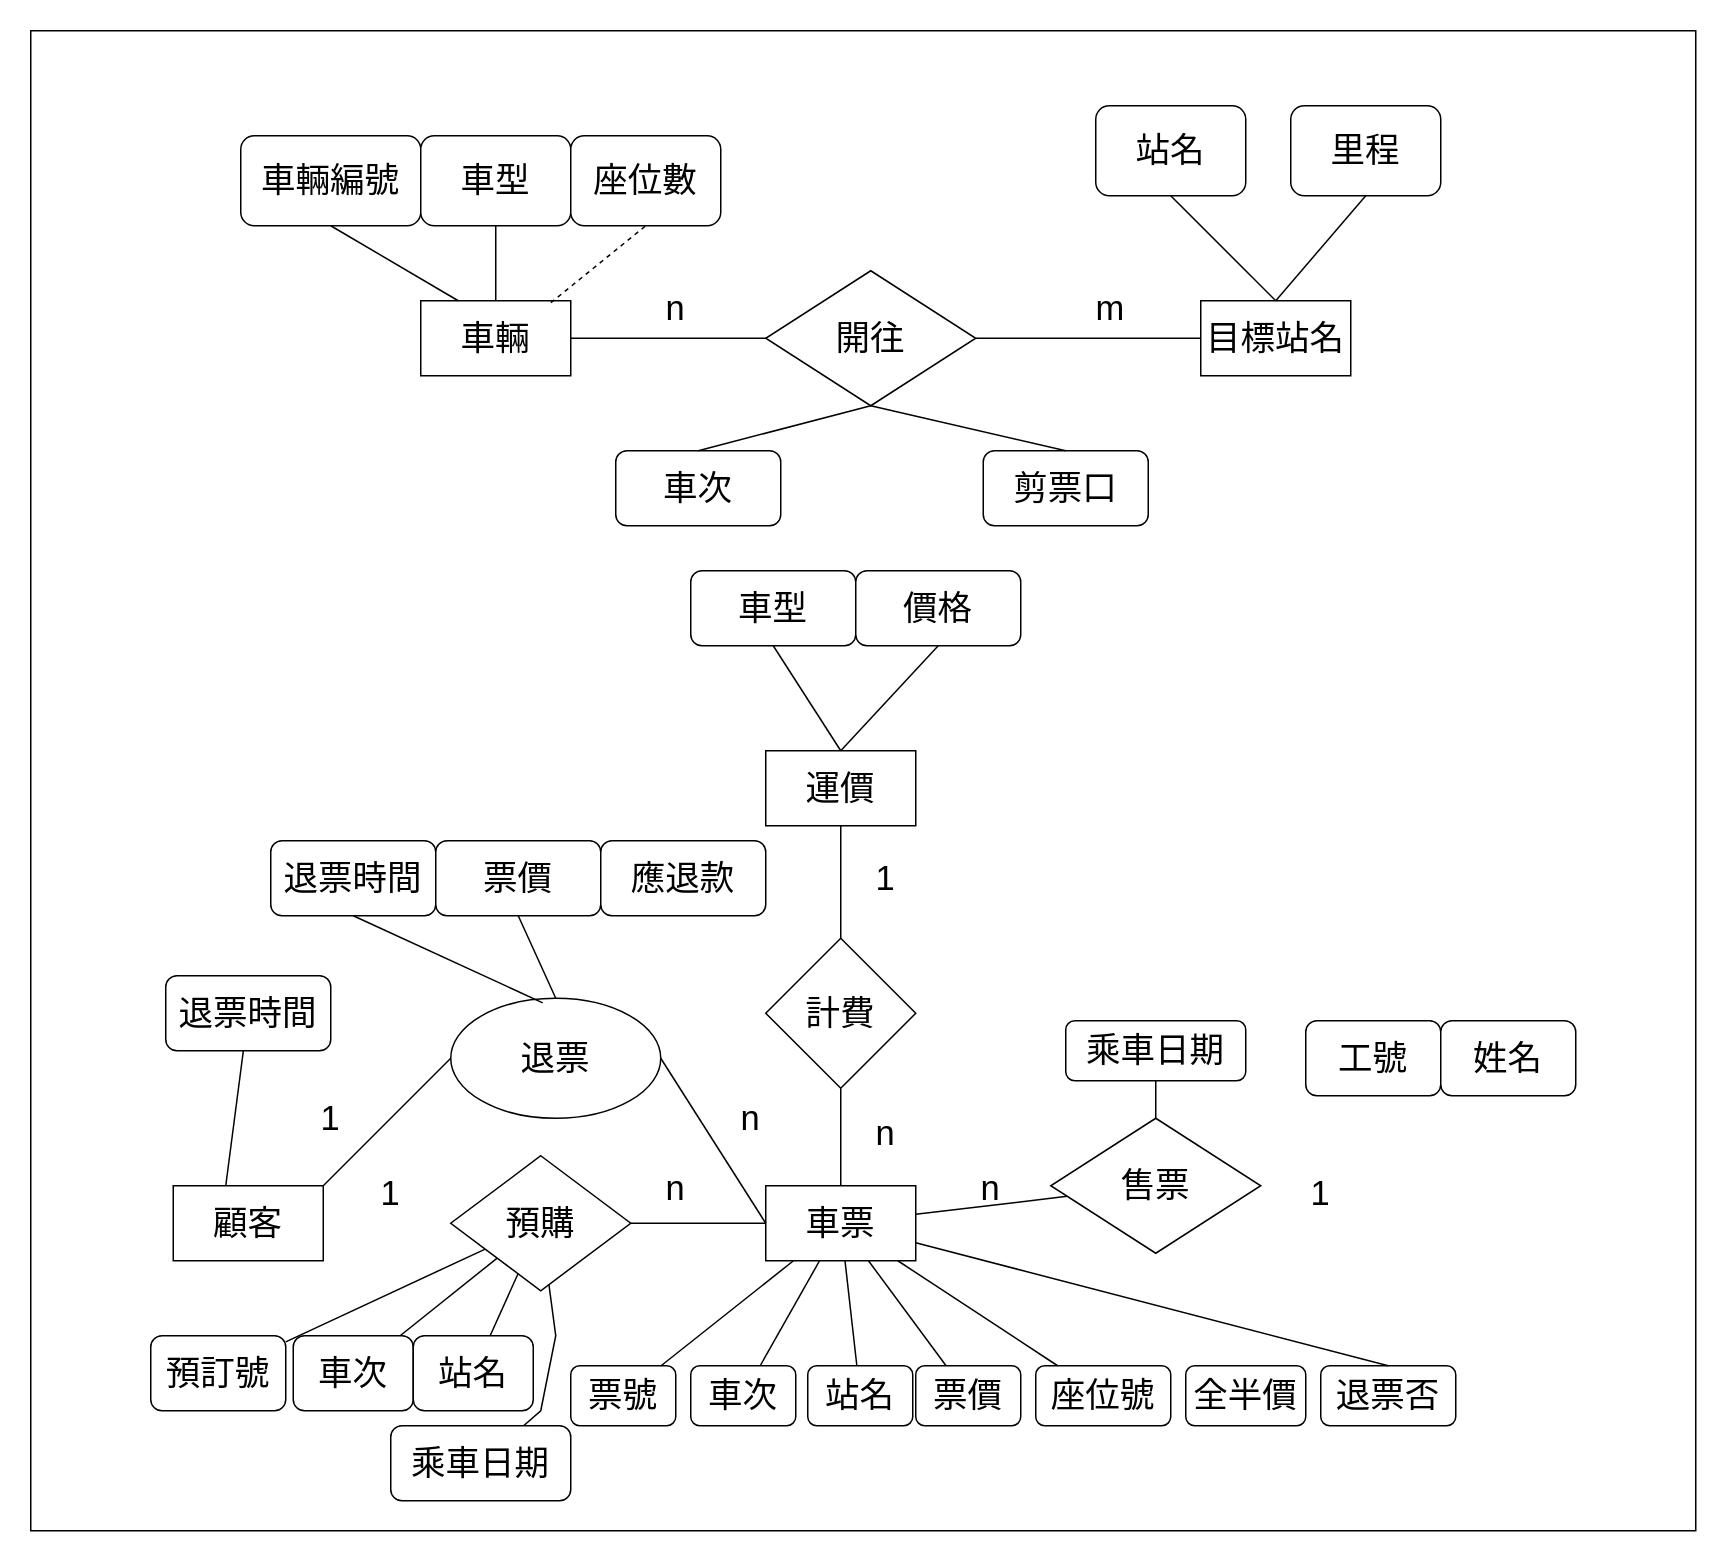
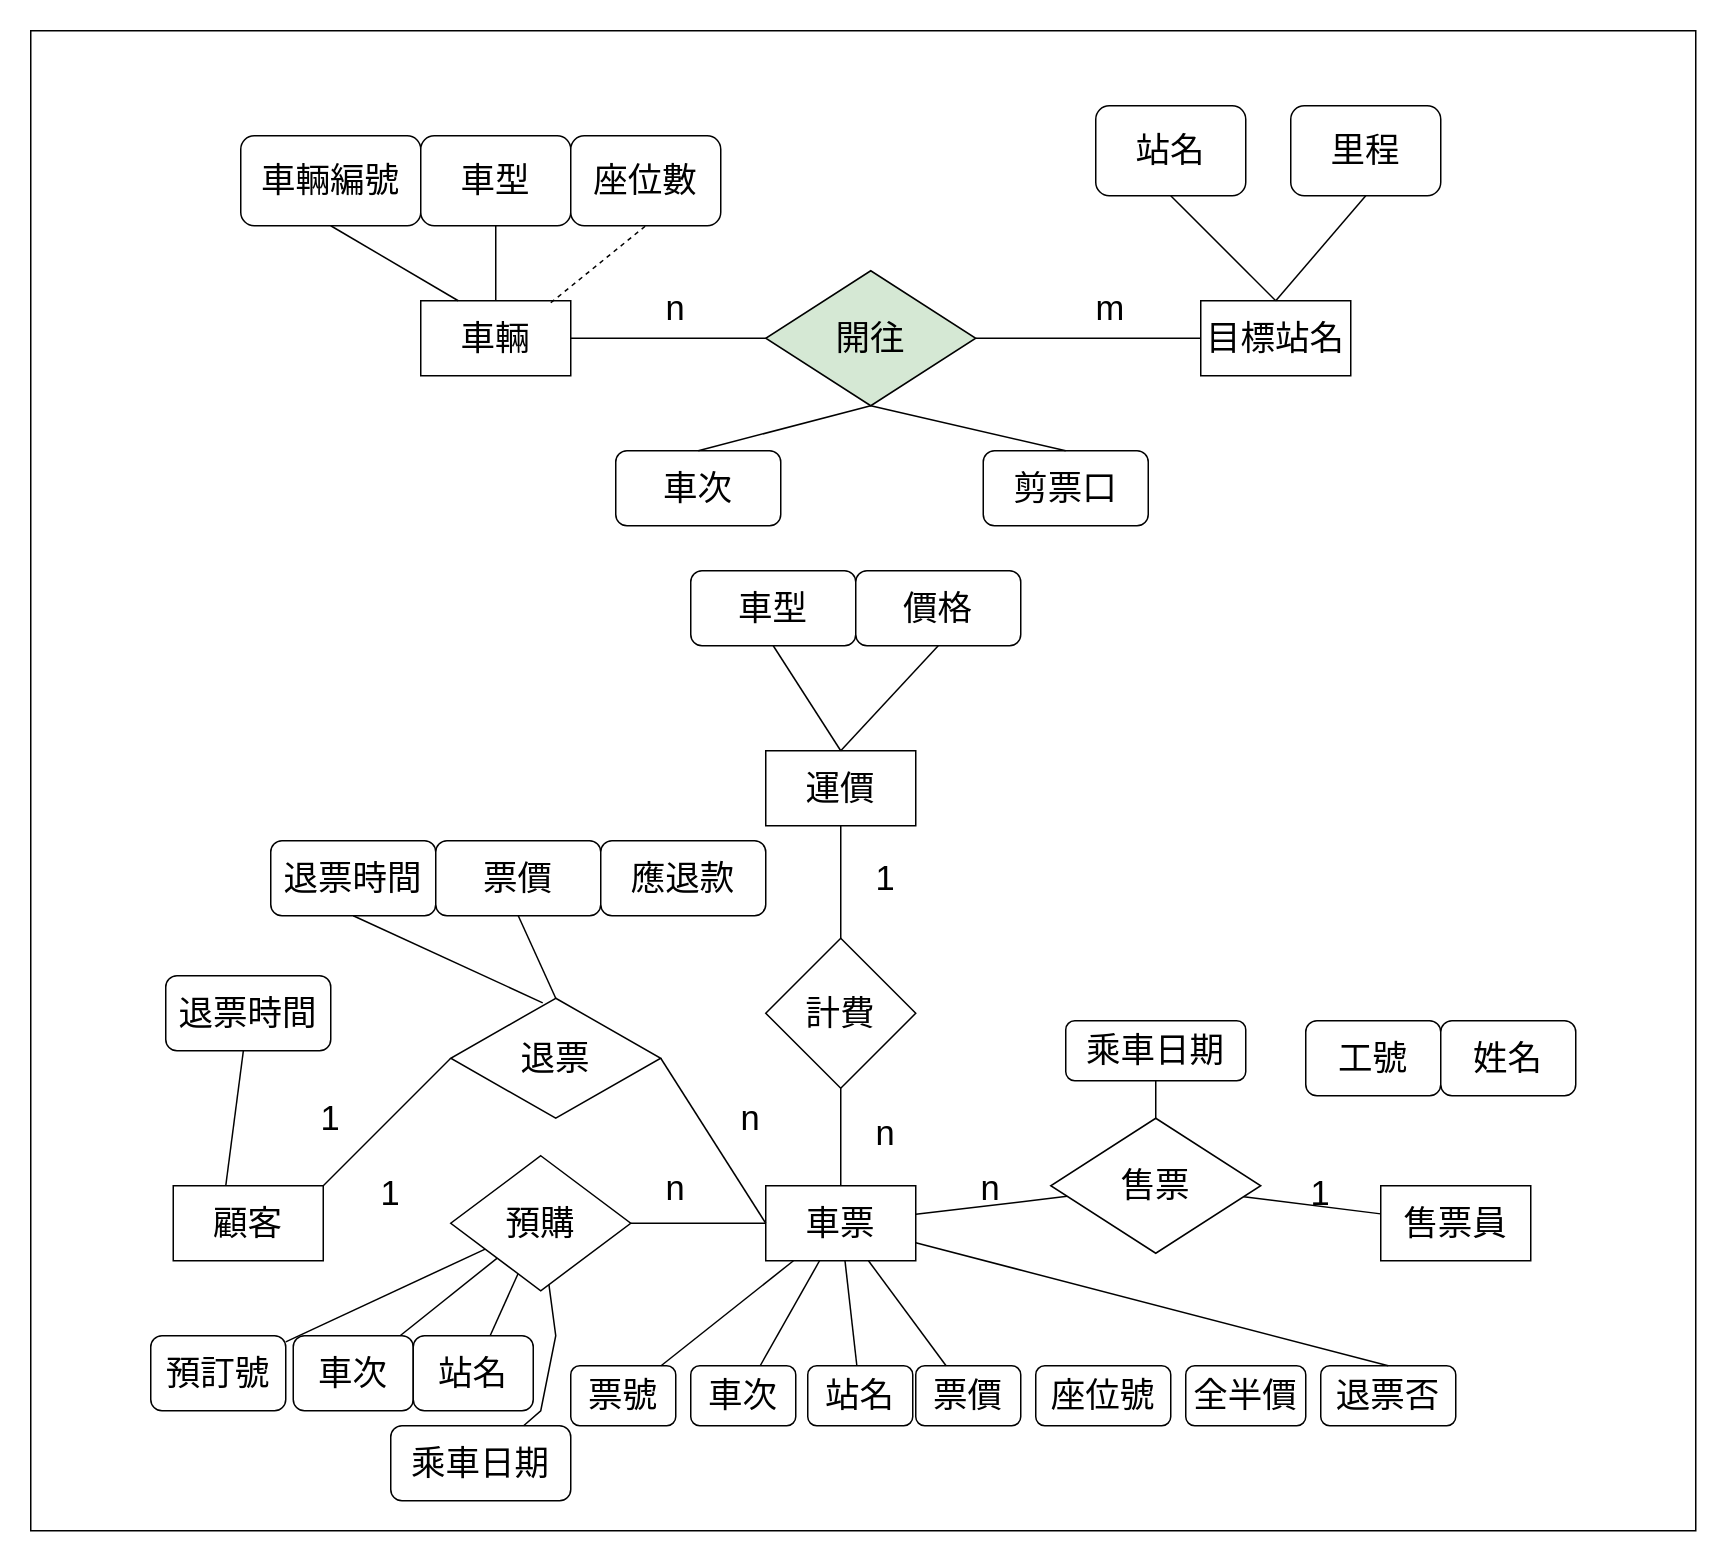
node "開往": fillcolor #ffffff -> #d5e8d4
node "退票": shape ellipse -> diamond
edge "售票" -- "售票員": added
node "售票員": added
edge "車票" -- "座位號": removed
